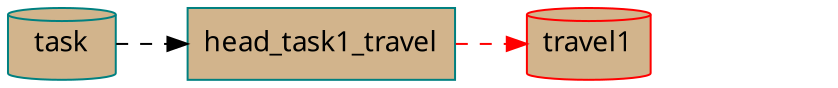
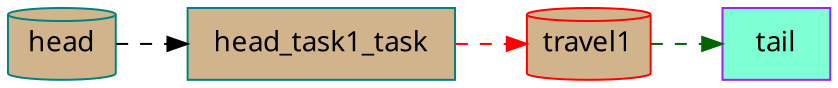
node "task": label "task" -> "head"
node "head_task1_travel": label "head_task1_travel" -> "head_task1_task"
node "tail": added
